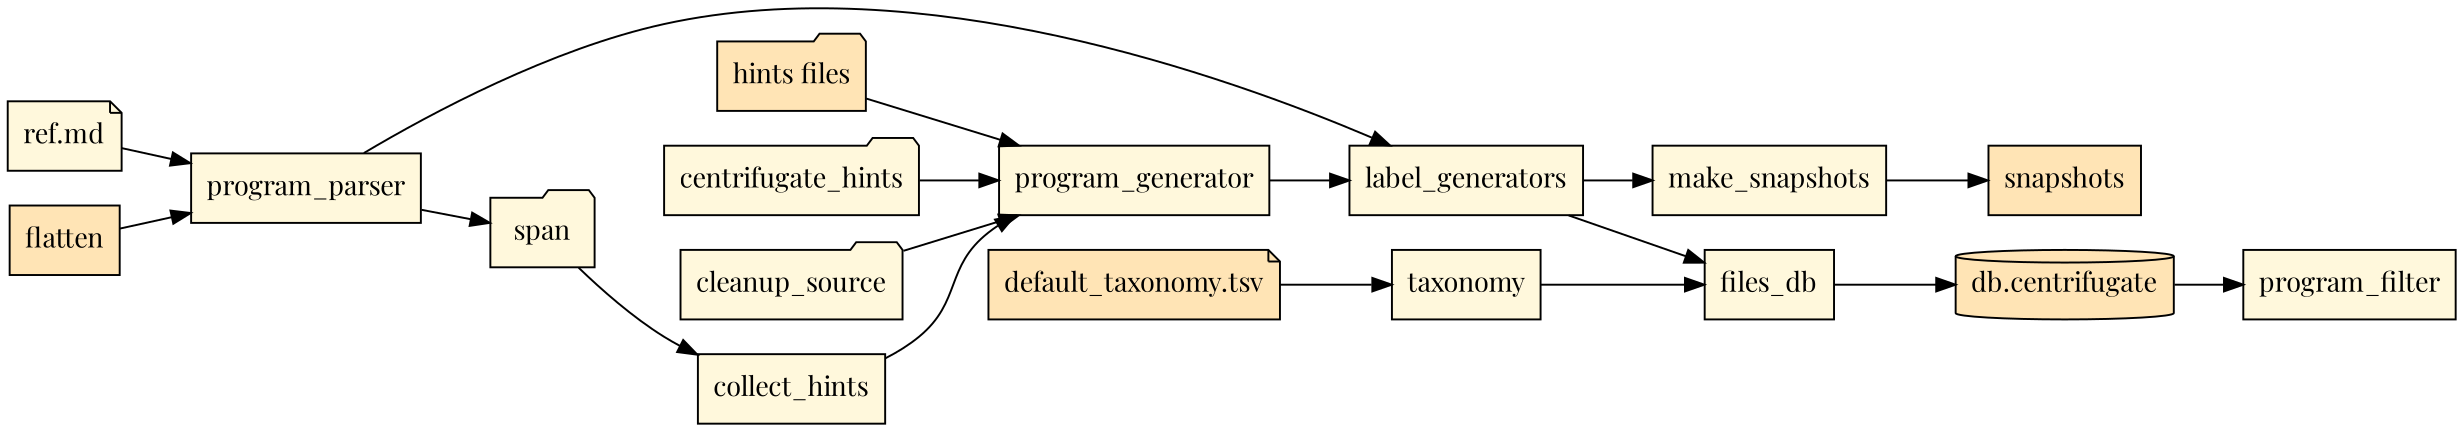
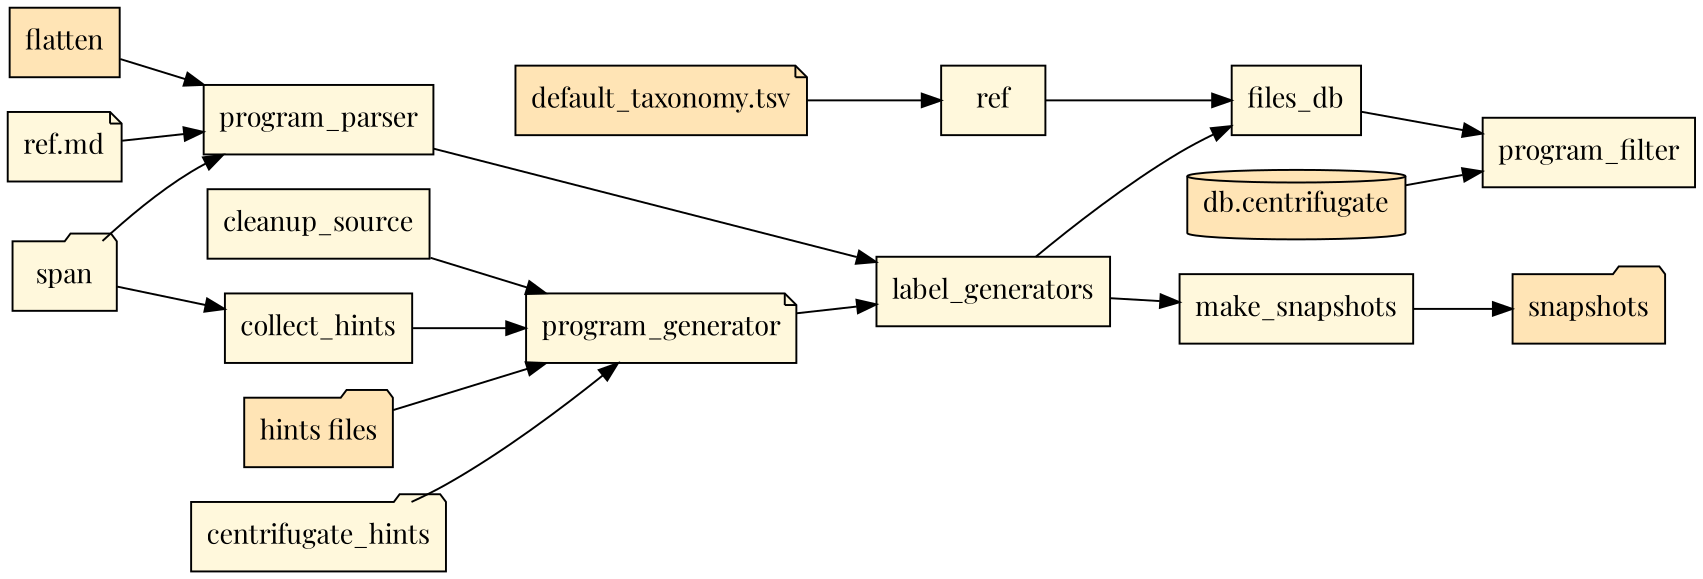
node "program_generator": shape box -> note
node "snapshots": shape box -> folder
edge "program_parser" -> "span": reversed
node "cleanup_source": shape folder -> box
node "taxonomy": label "taxonomy" -> "ref"
edge "files_db" -> "db.centrifugate": now "files_db" -> "program_filter"
